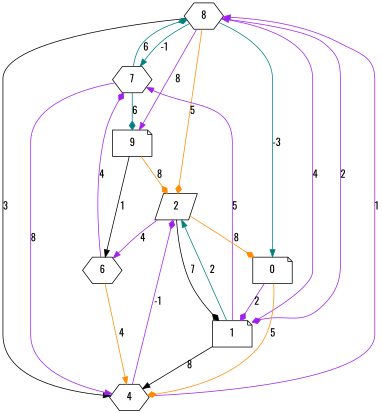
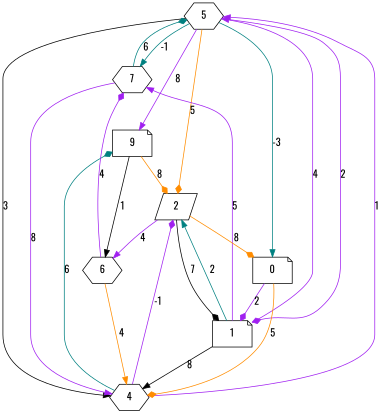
node "8": label "8" -> "5"
edge "7" -> "9": now "4" -> "9"
